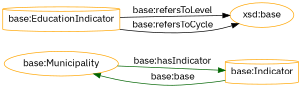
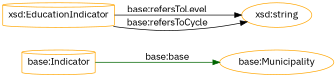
node "xsd:base": label "xsd:base" -> "xsd:string"
node "base:EducationIndicator": label "base:EducationIndicator" -> "xsd:EducationIndicator"
edge "base:Municipality" -> "base:Indicator": removed, label "base:hasIndicator"
